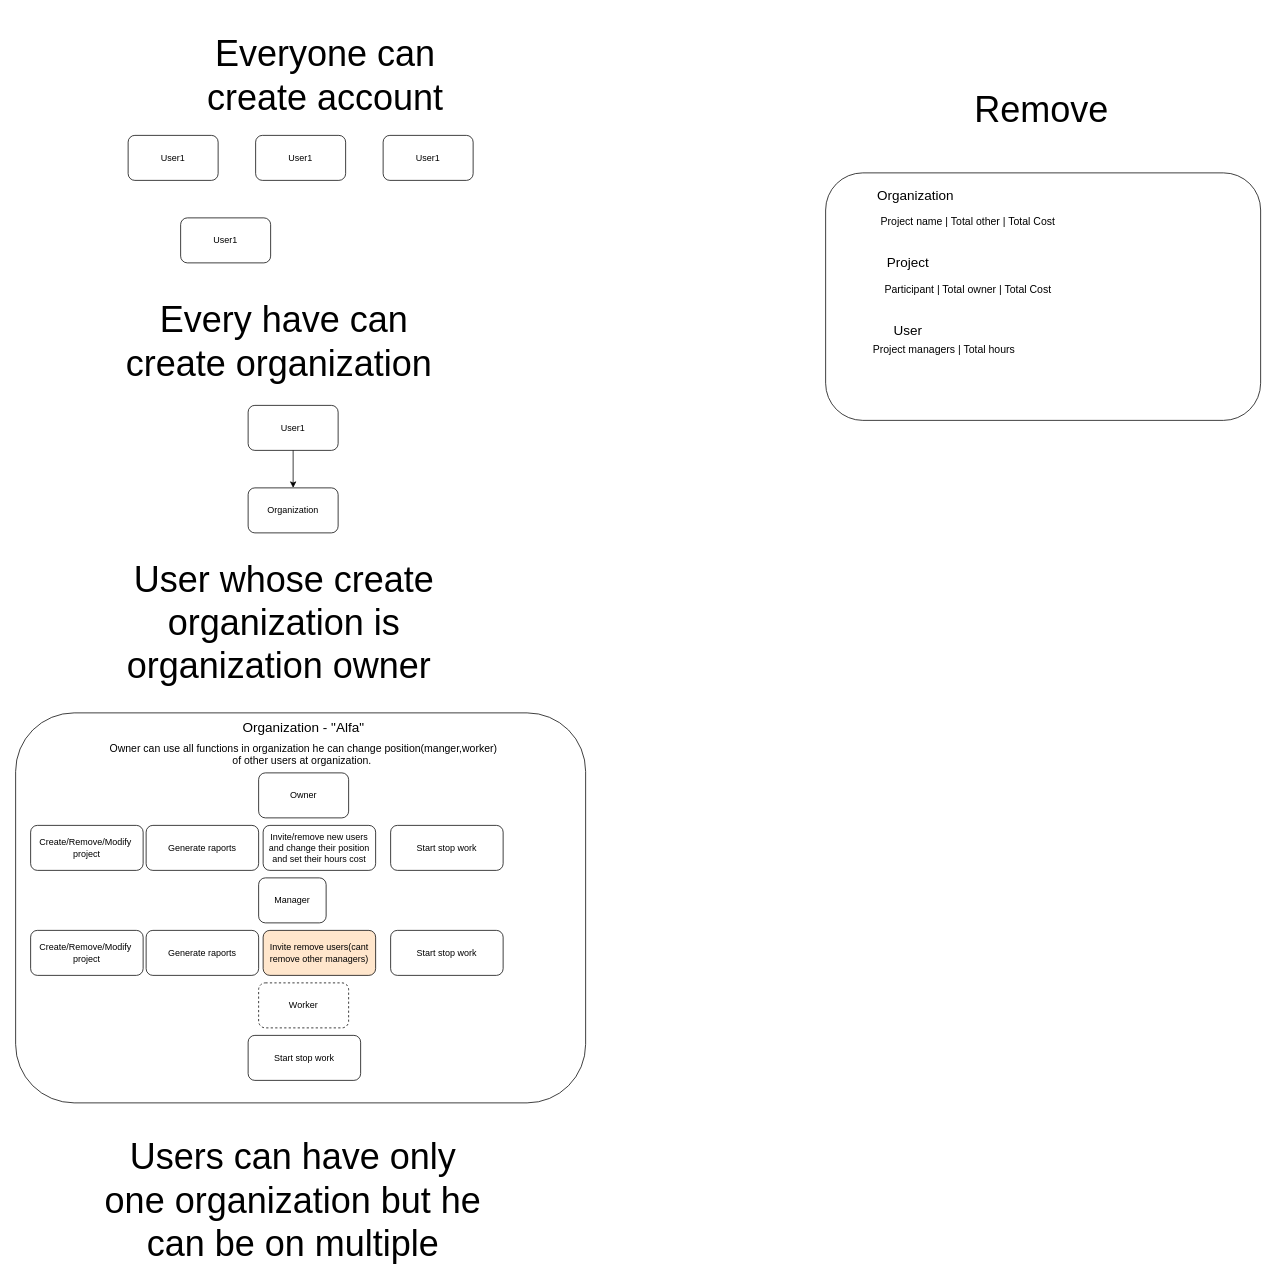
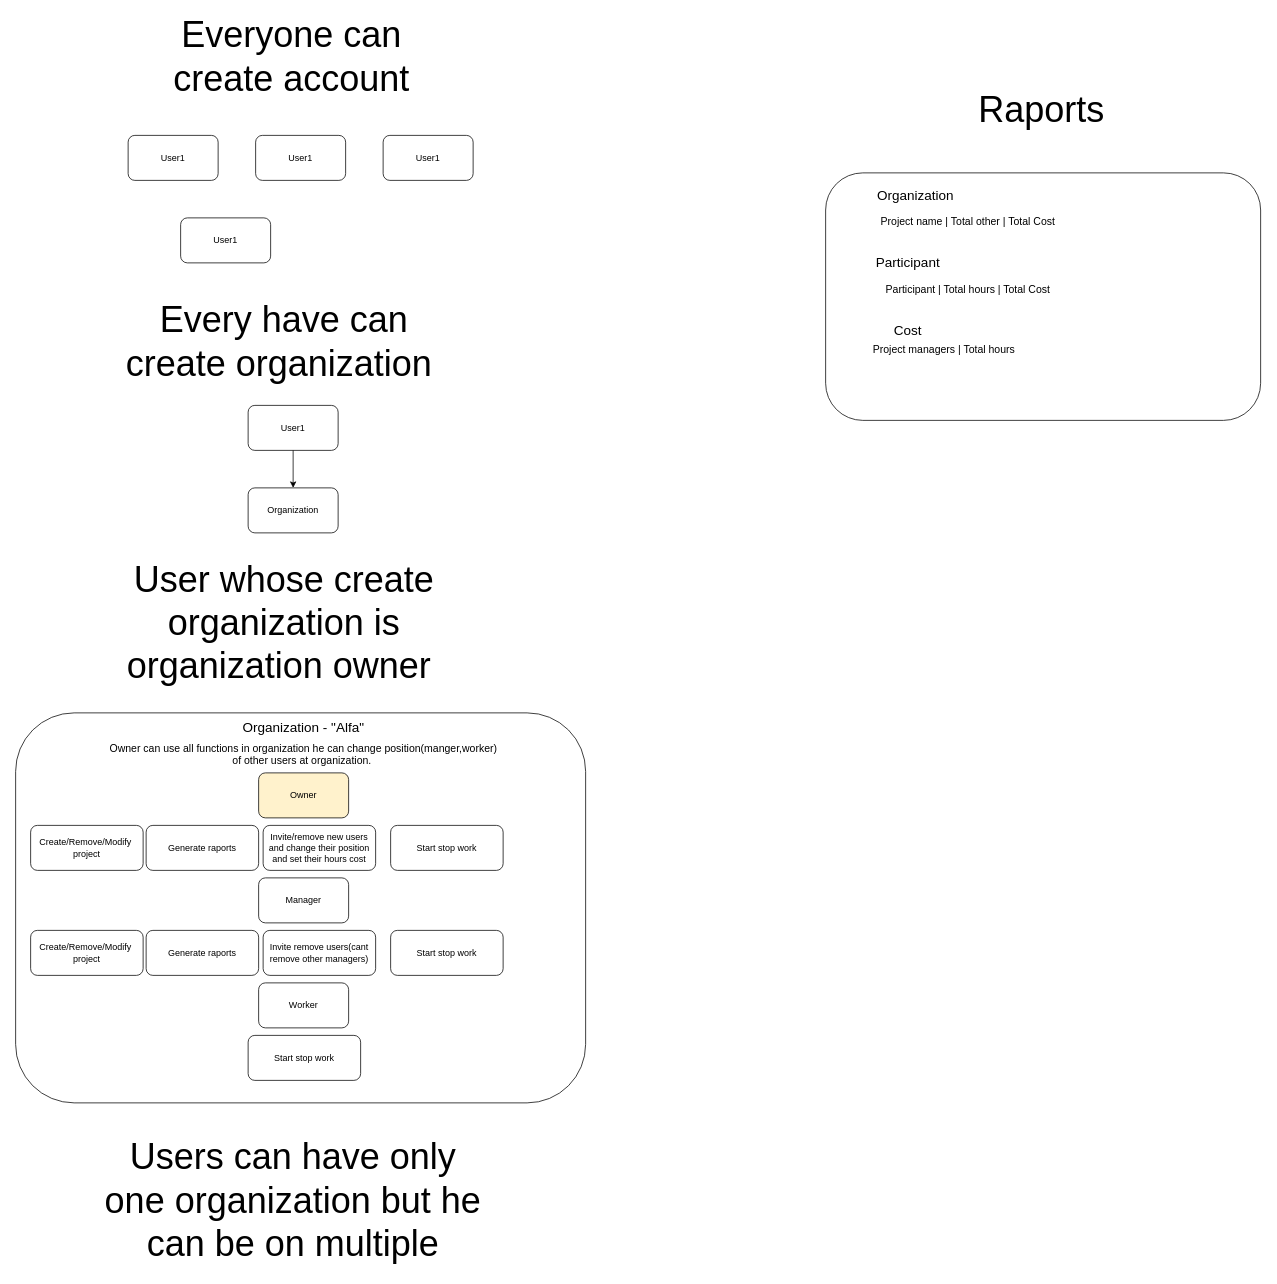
node "Everyone can create account": moved (325, 75) -> (291, 57)
node "Remove": label "Remove" -> "Raports"
node "Project": label "Project" -> "Participant"
node "Participant | Total owner | Total Cost": label "Participant | Total owner | Total Cost" -> "Participant | Total hours | Total Cost"
node "User": label "User" -> "Cost"
node "Owner": fillcolor #ffffff -> #fff2cc
node "Manager": size 68x45 -> 90x45
node "Invite remove users(cant remove other managers)": fillcolor #ffe6cc -> #ffffff
node "Worker": style dashed -> solid
